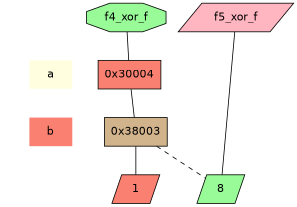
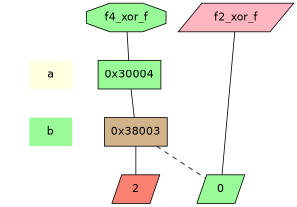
node "f5_xor_f": label "f5_xor_f" -> "f2_xor_f"
node "0x30004": fillcolor salmon -> palegreen
node "b": fillcolor salmon -> palegreen
node "1": label "1" -> "2"
node "8": label "8" -> "0"
